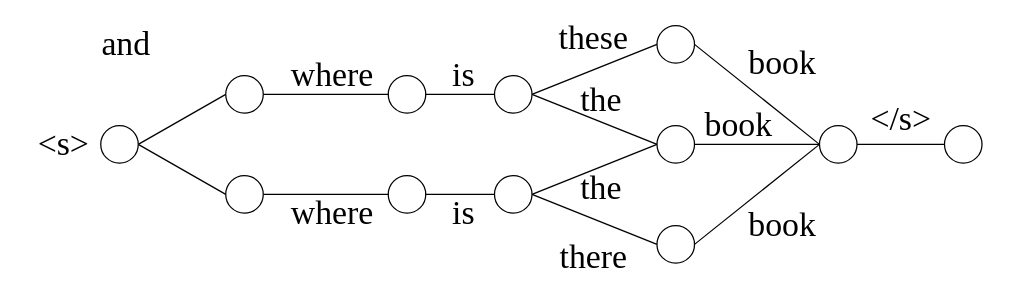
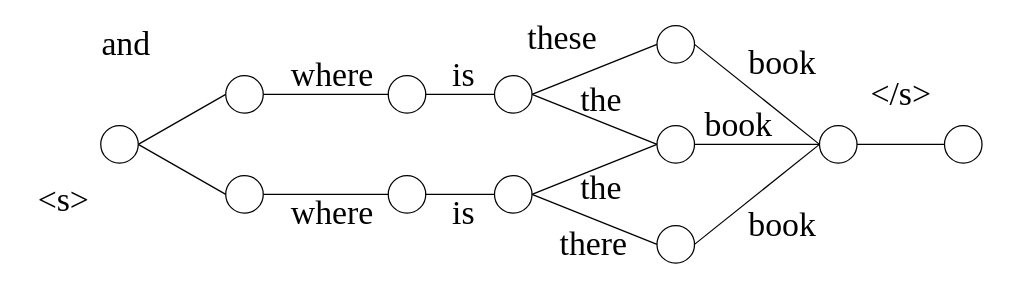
node "these": moved (593, 38) -> (562, 38)
node "</s>": moved (901, 119) -> (901, 94)
node "<s>": moved (63, 144) -> (63, 201)
node "there": moved (593, 257) -> (593, 244)
